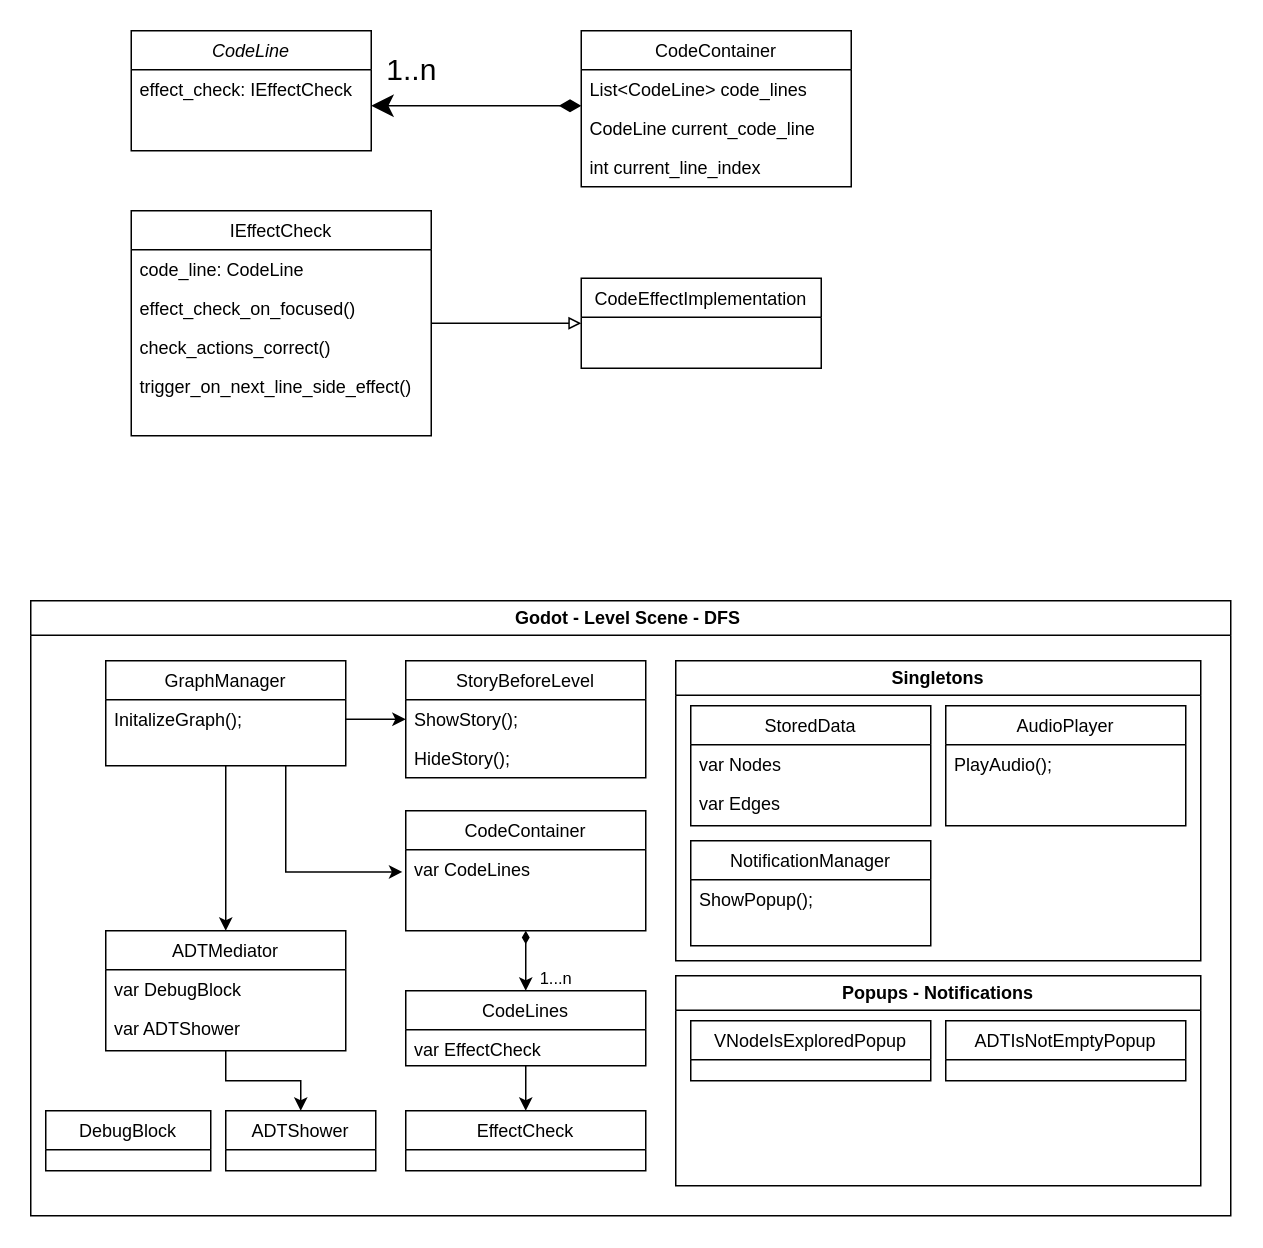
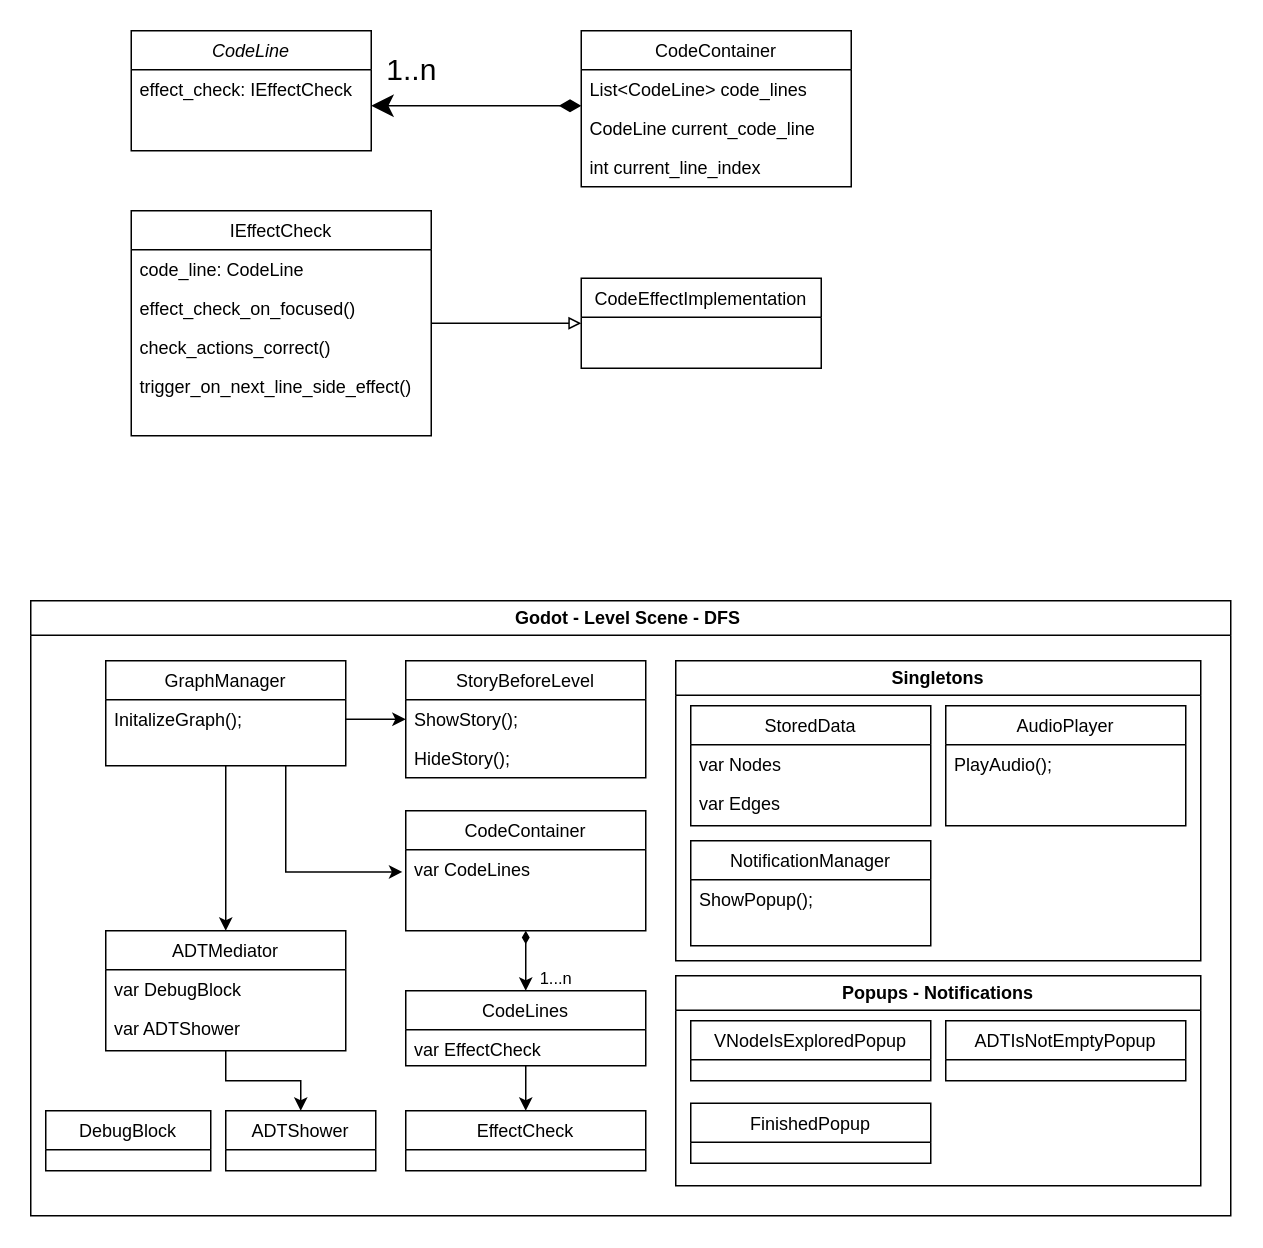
node "FinishedPopup": added
